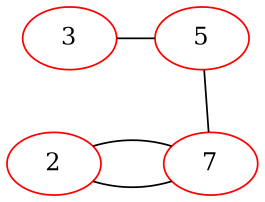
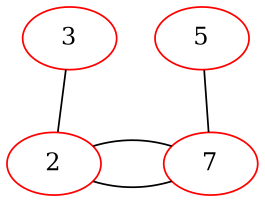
edge "3" -- "5": now "3" -- "2"
